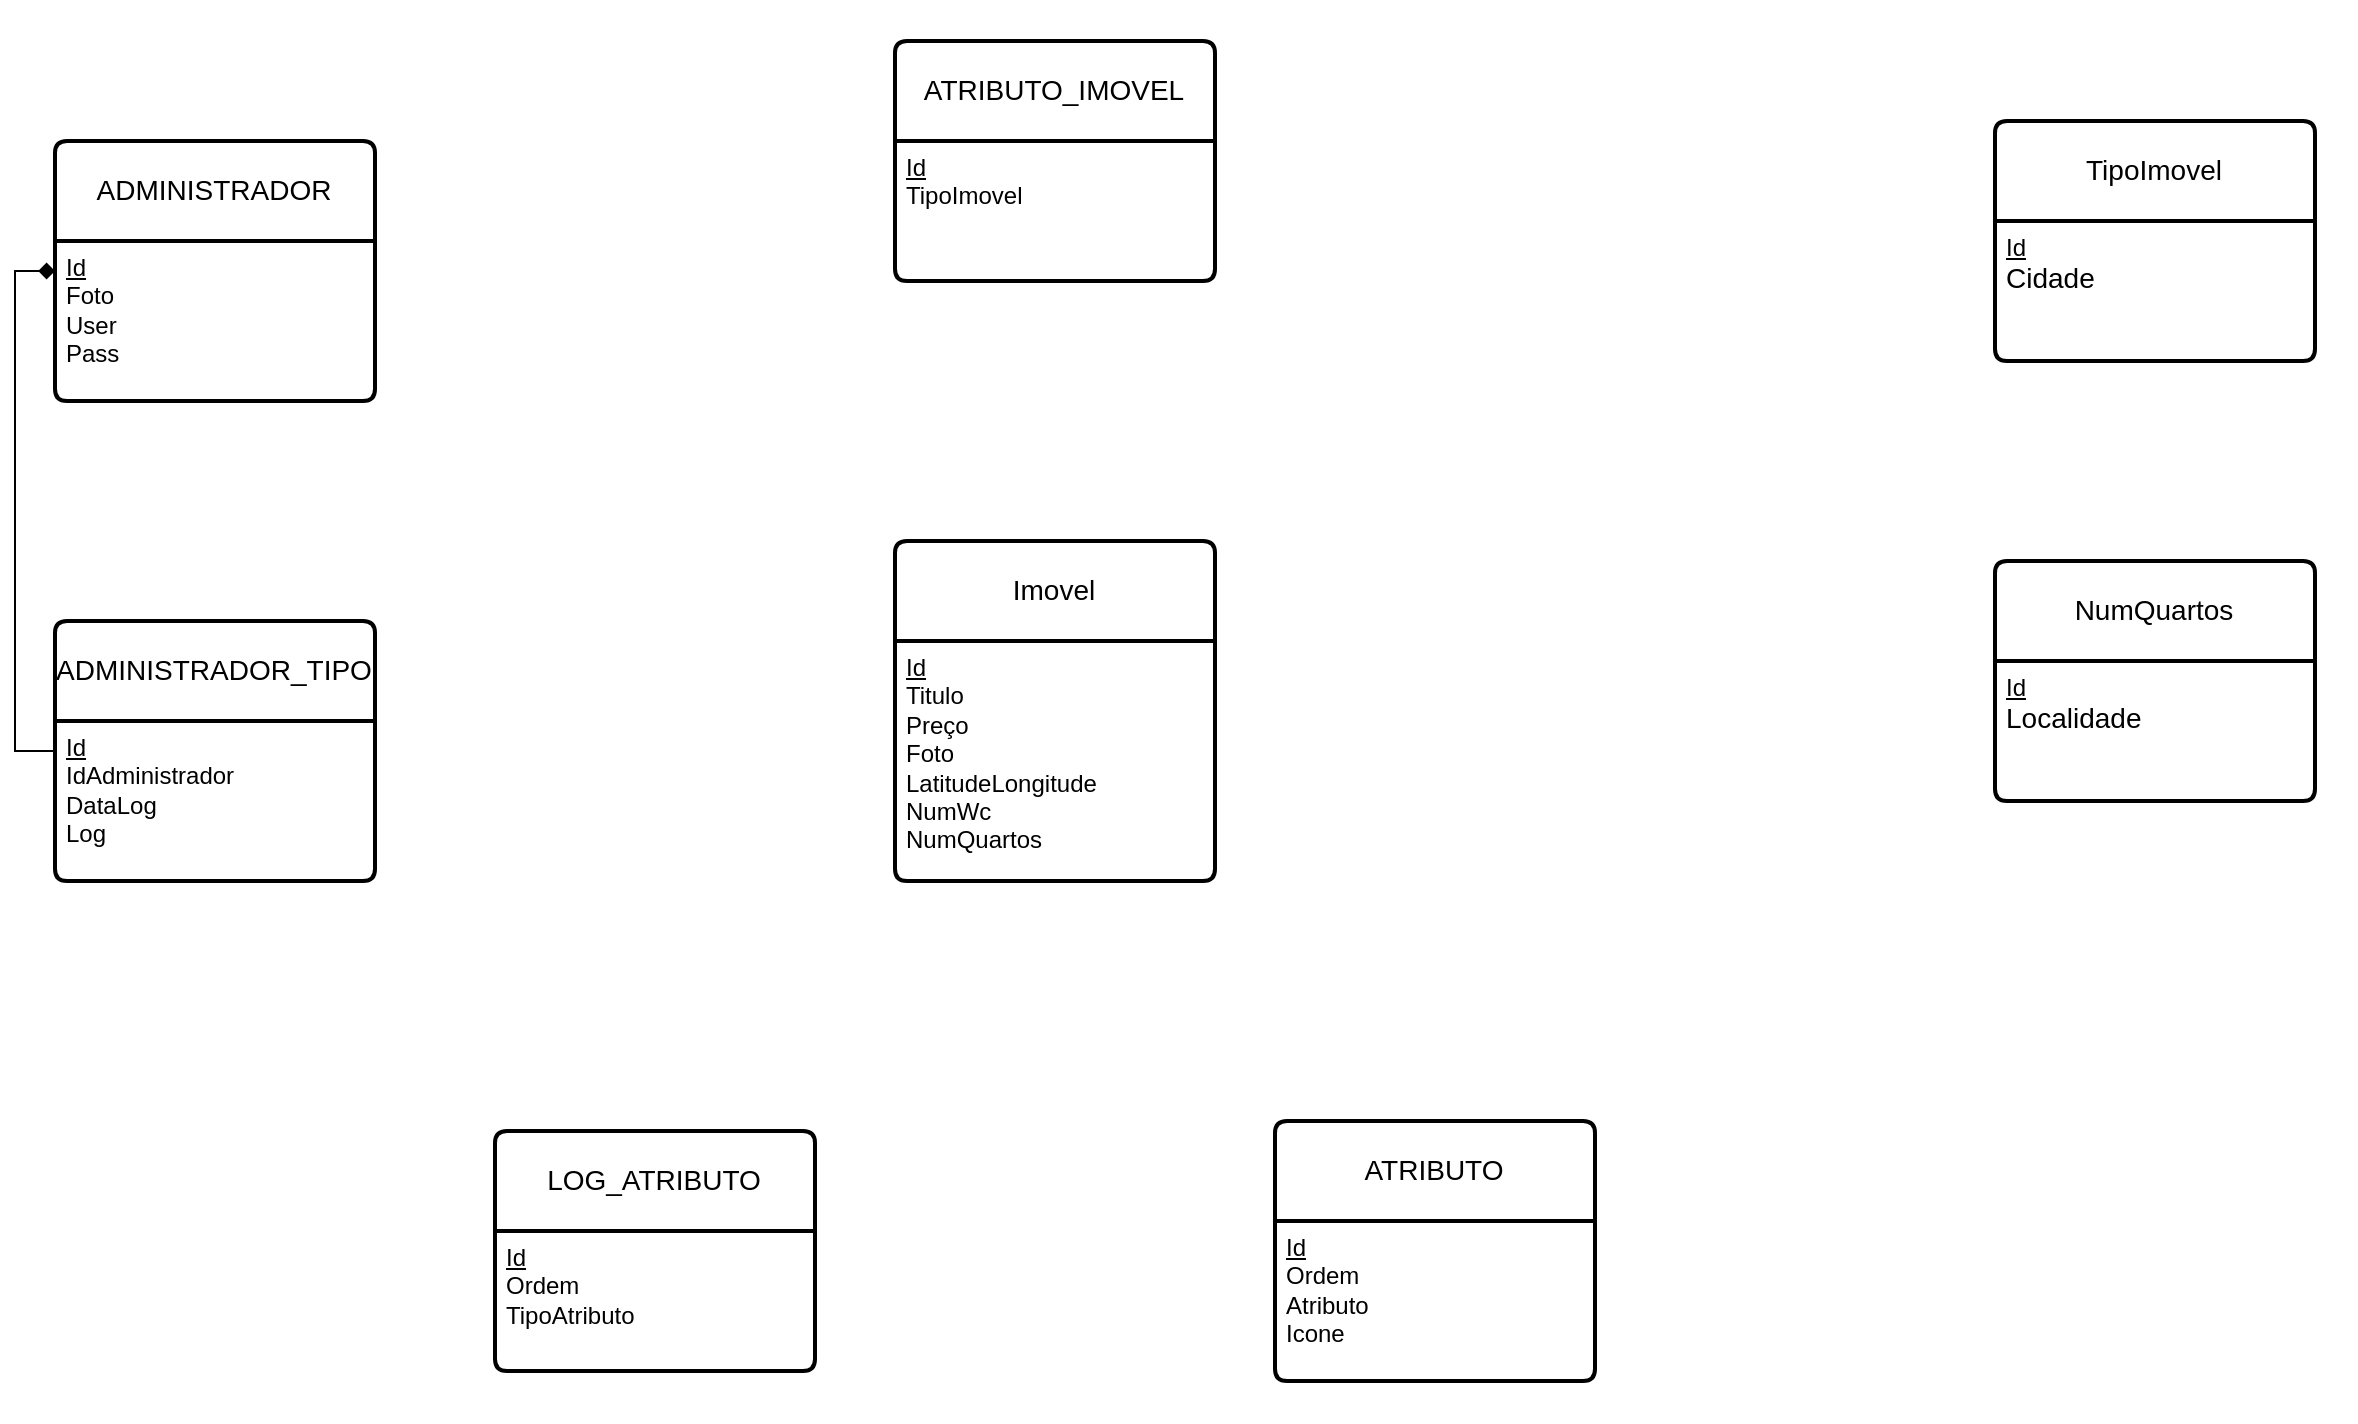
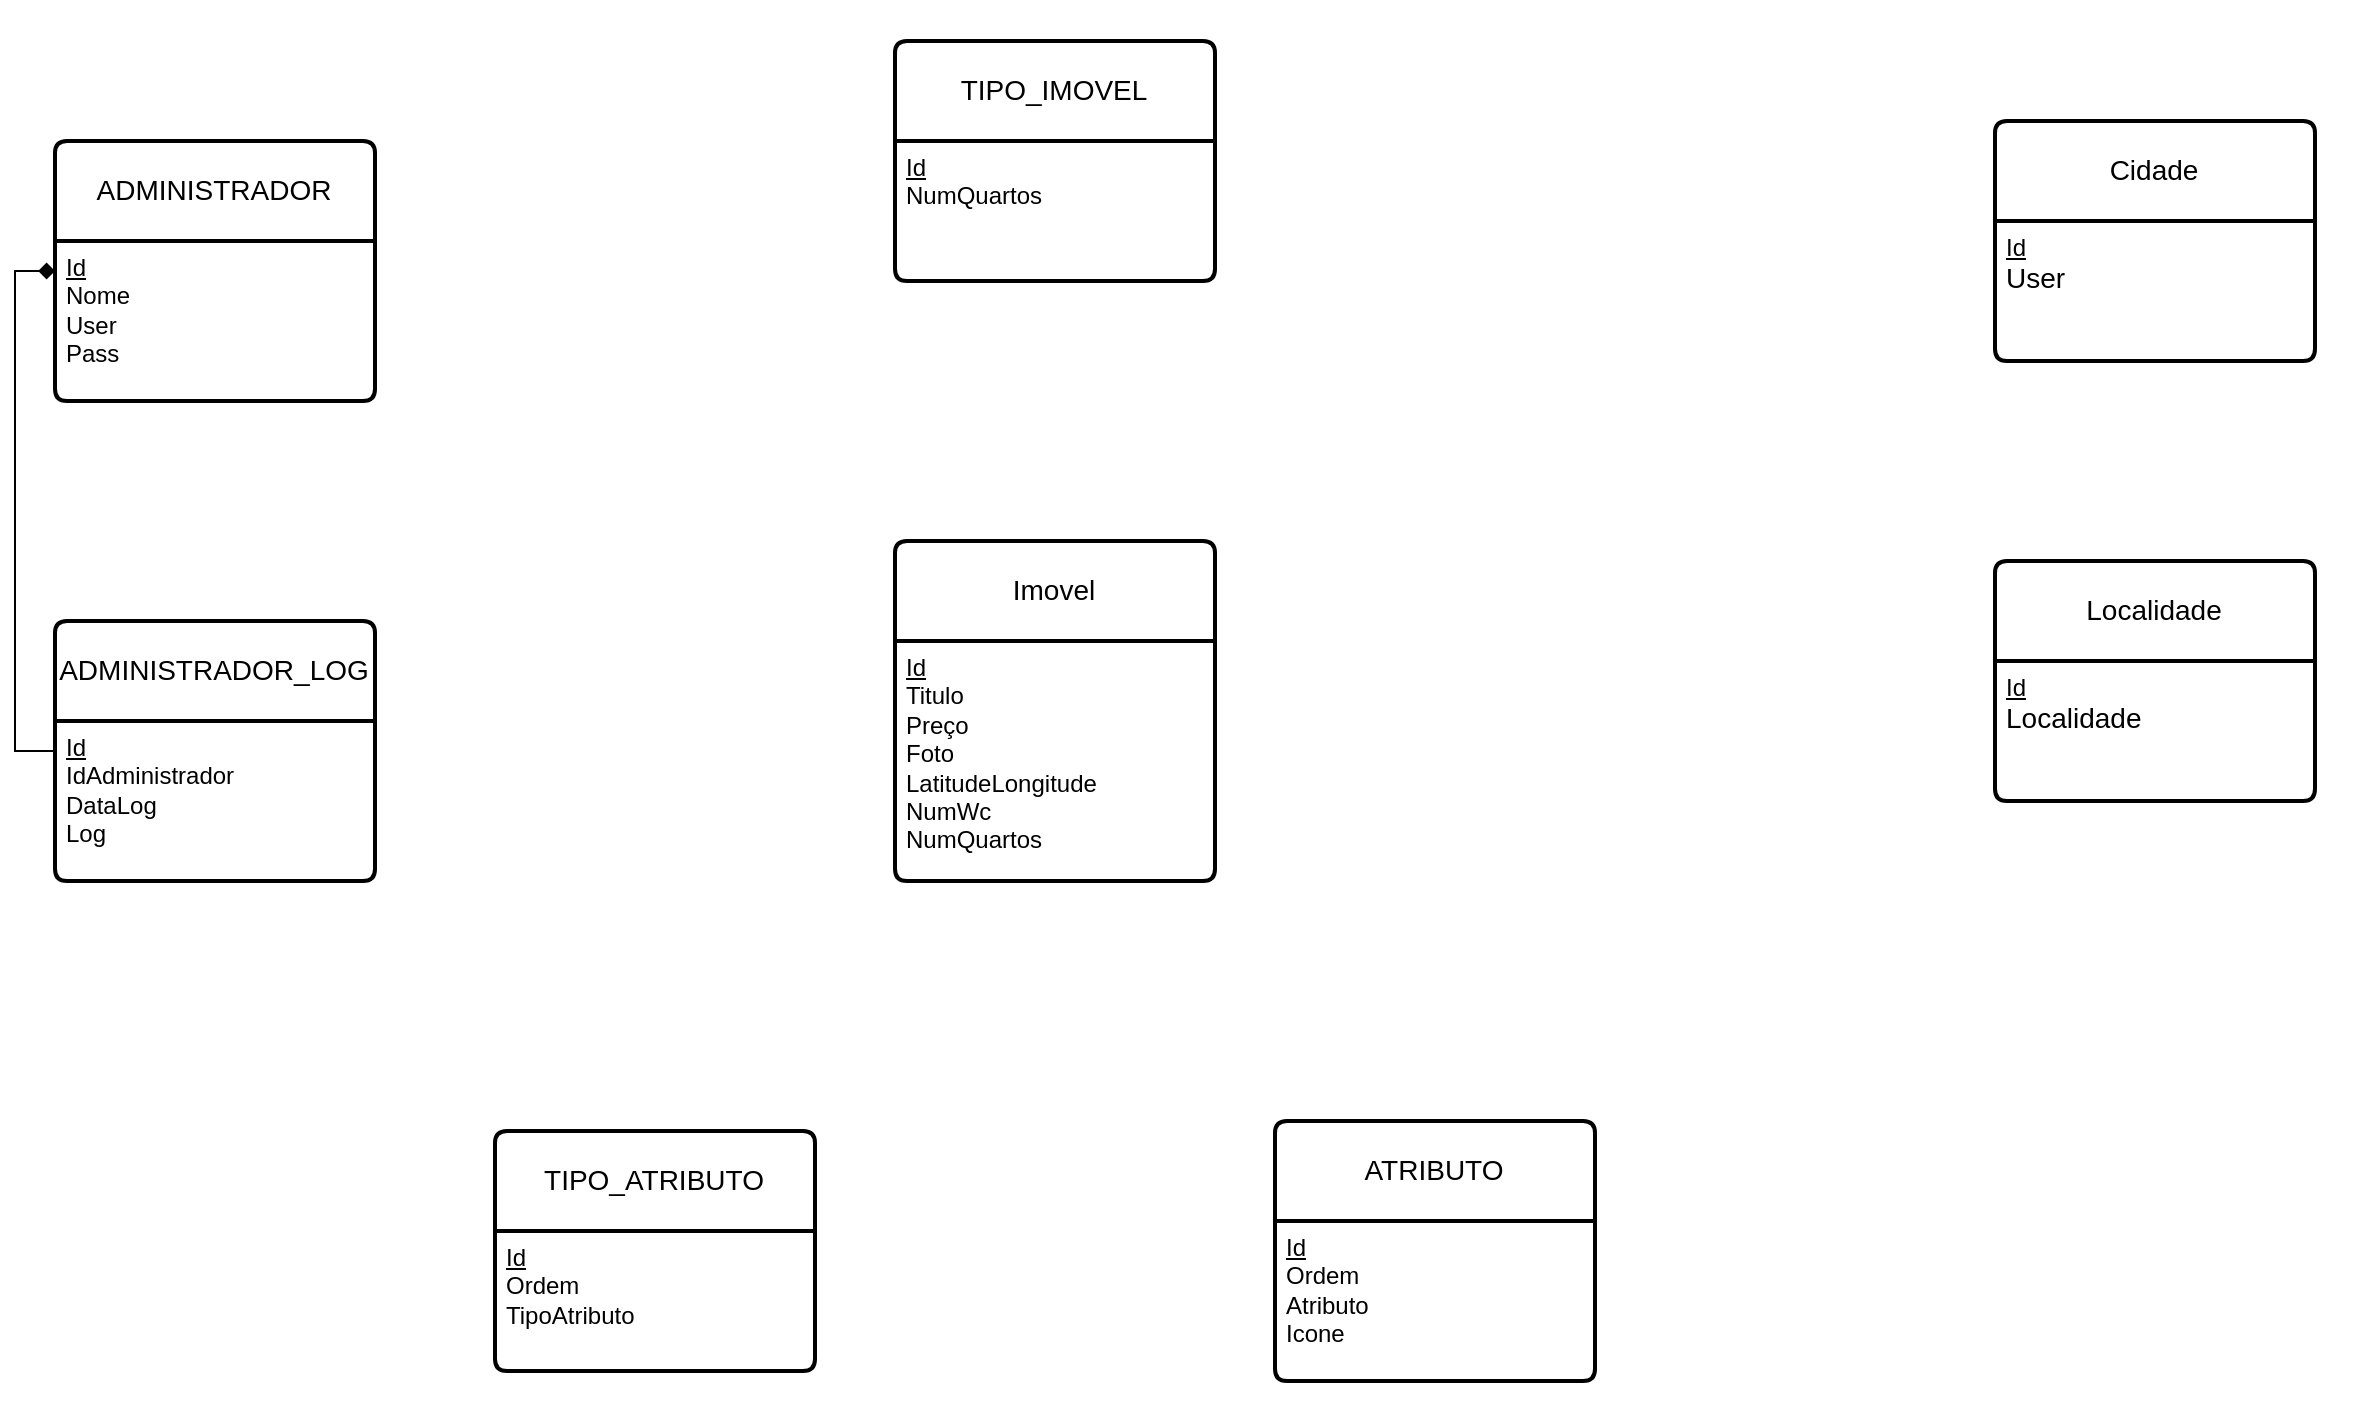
node "ATRIBUTO_IMOVEL": label "ATRIBUTO_IMOVEL" -> "TIPO_IMOVEL"
node "TipoImovel": label "TipoImovel" -> "Cidade"
node "Id TipoImovel": label "Id TipoImovel" -> "Id NumQuartos"
node "Id Cidade": label "Id Cidade" -> "Id User"
node "Id Foto User Pass": label "Id Foto User Pass" -> "Id Nome User Pass"
node "NumQuartos": label "NumQuartos" -> "Localidade"
node "ADMINISTRADOR_TIPO": label "ADMINISTRADOR_TIPO" -> "ADMINISTRADOR_LOG"
node "LOG_ATRIBUTO": label "LOG_ATRIBUTO" -> "TIPO_ATRIBUTO"
